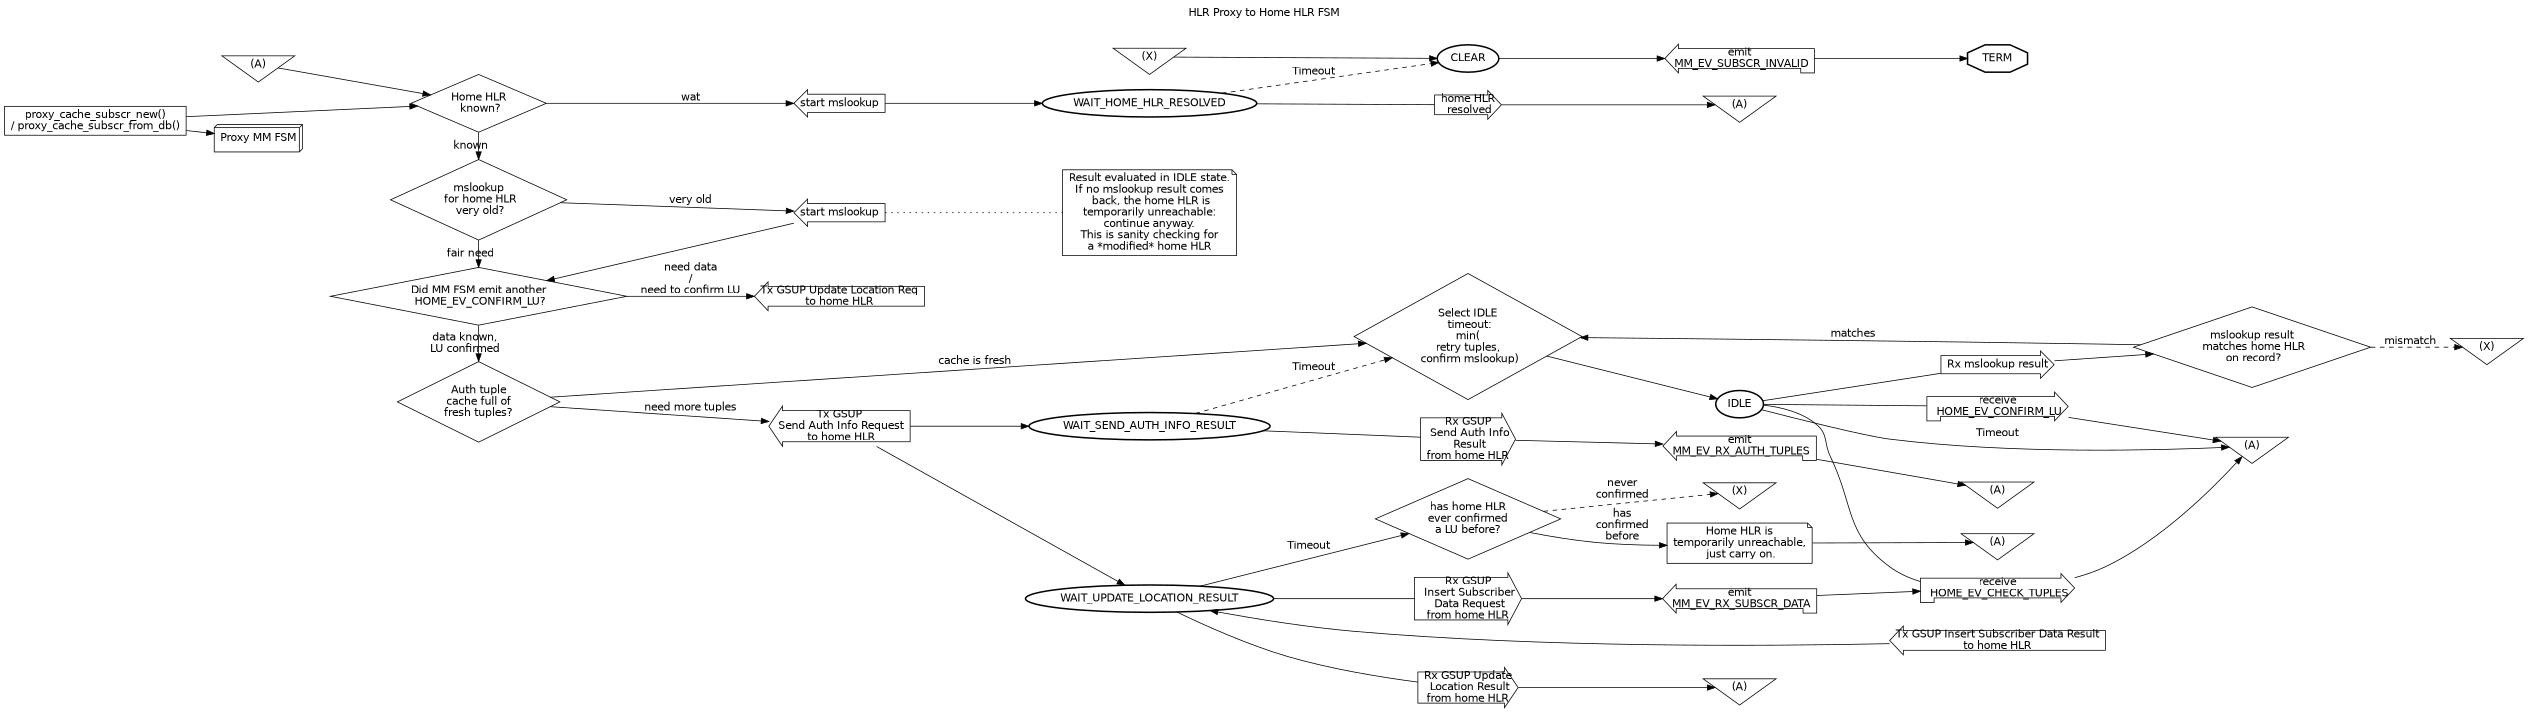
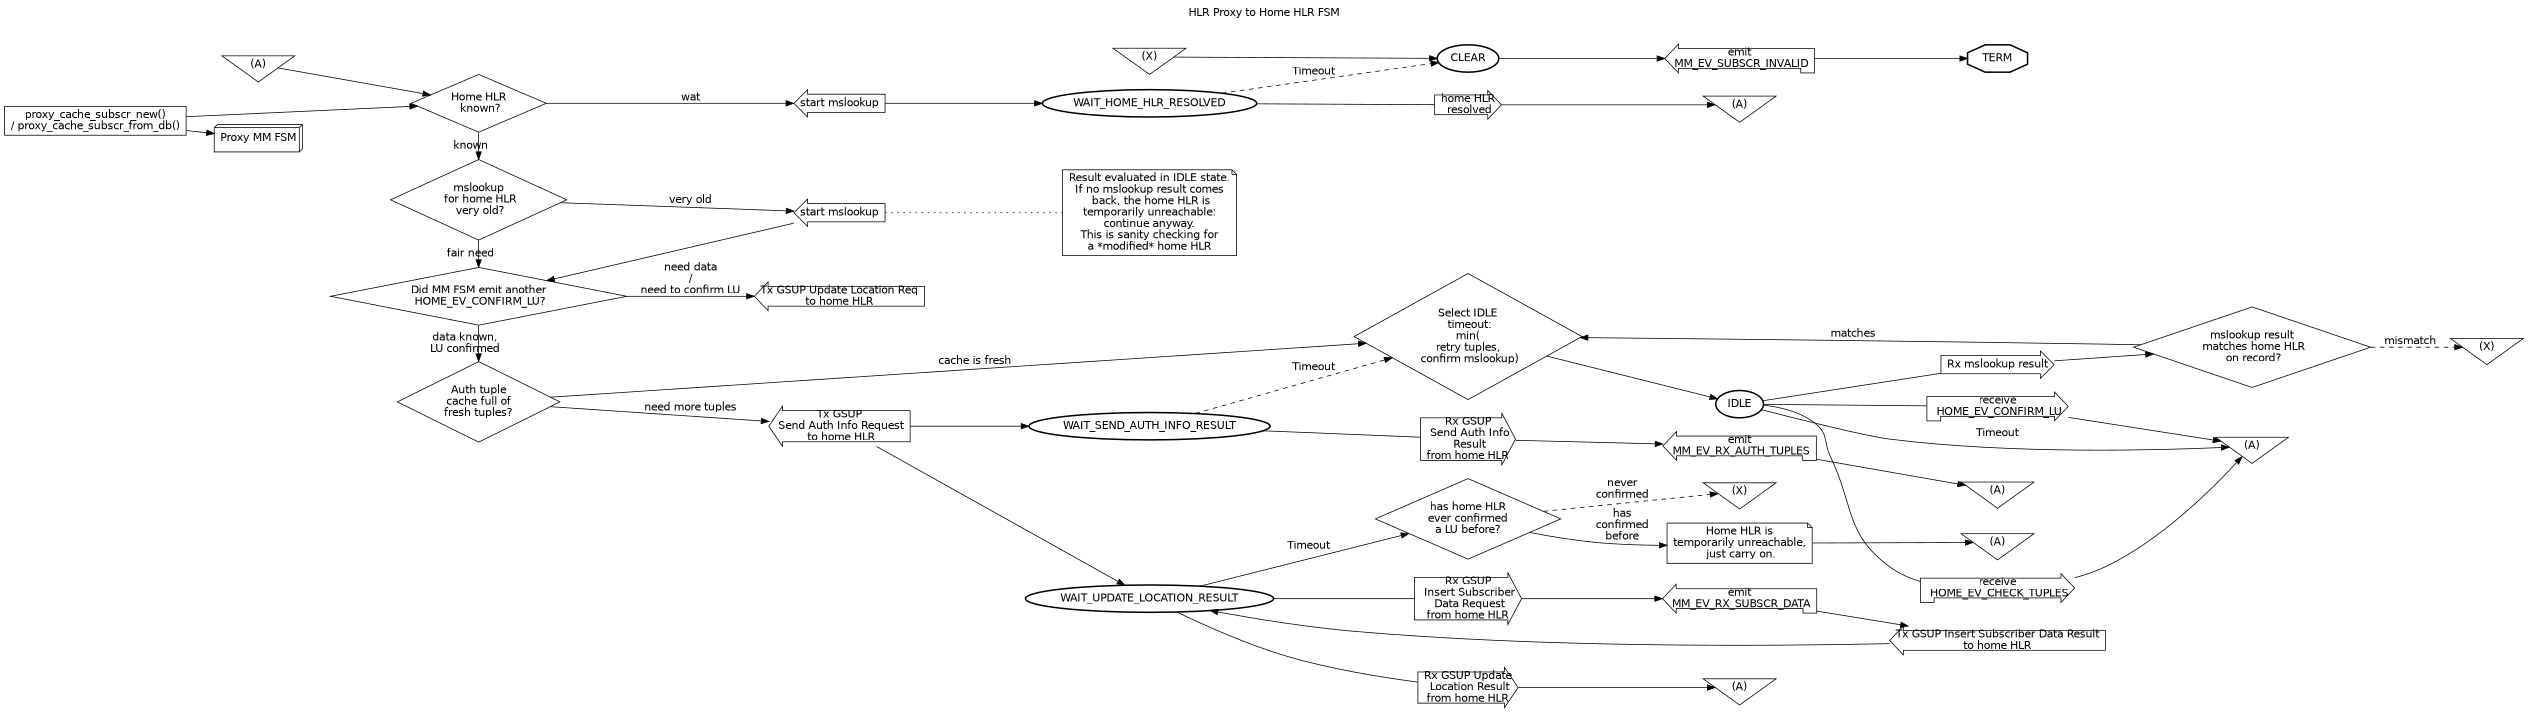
edge "emit MM_EV_RX_SUBSCR_DATA" -> "receive HOME_EV_CHECK_TUPLES": now "emit MM_EV_RX_SUBSCR_DATA" -> "Tx GSUP Insert Subscriber Data Result to home HLR"
